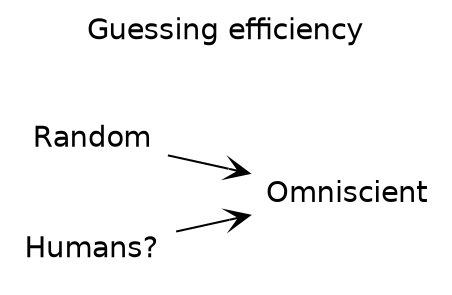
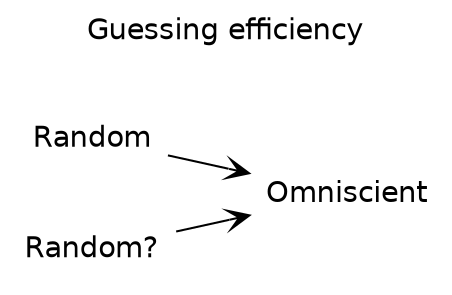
node "Humans?": label "Humans?" -> "Random?"
